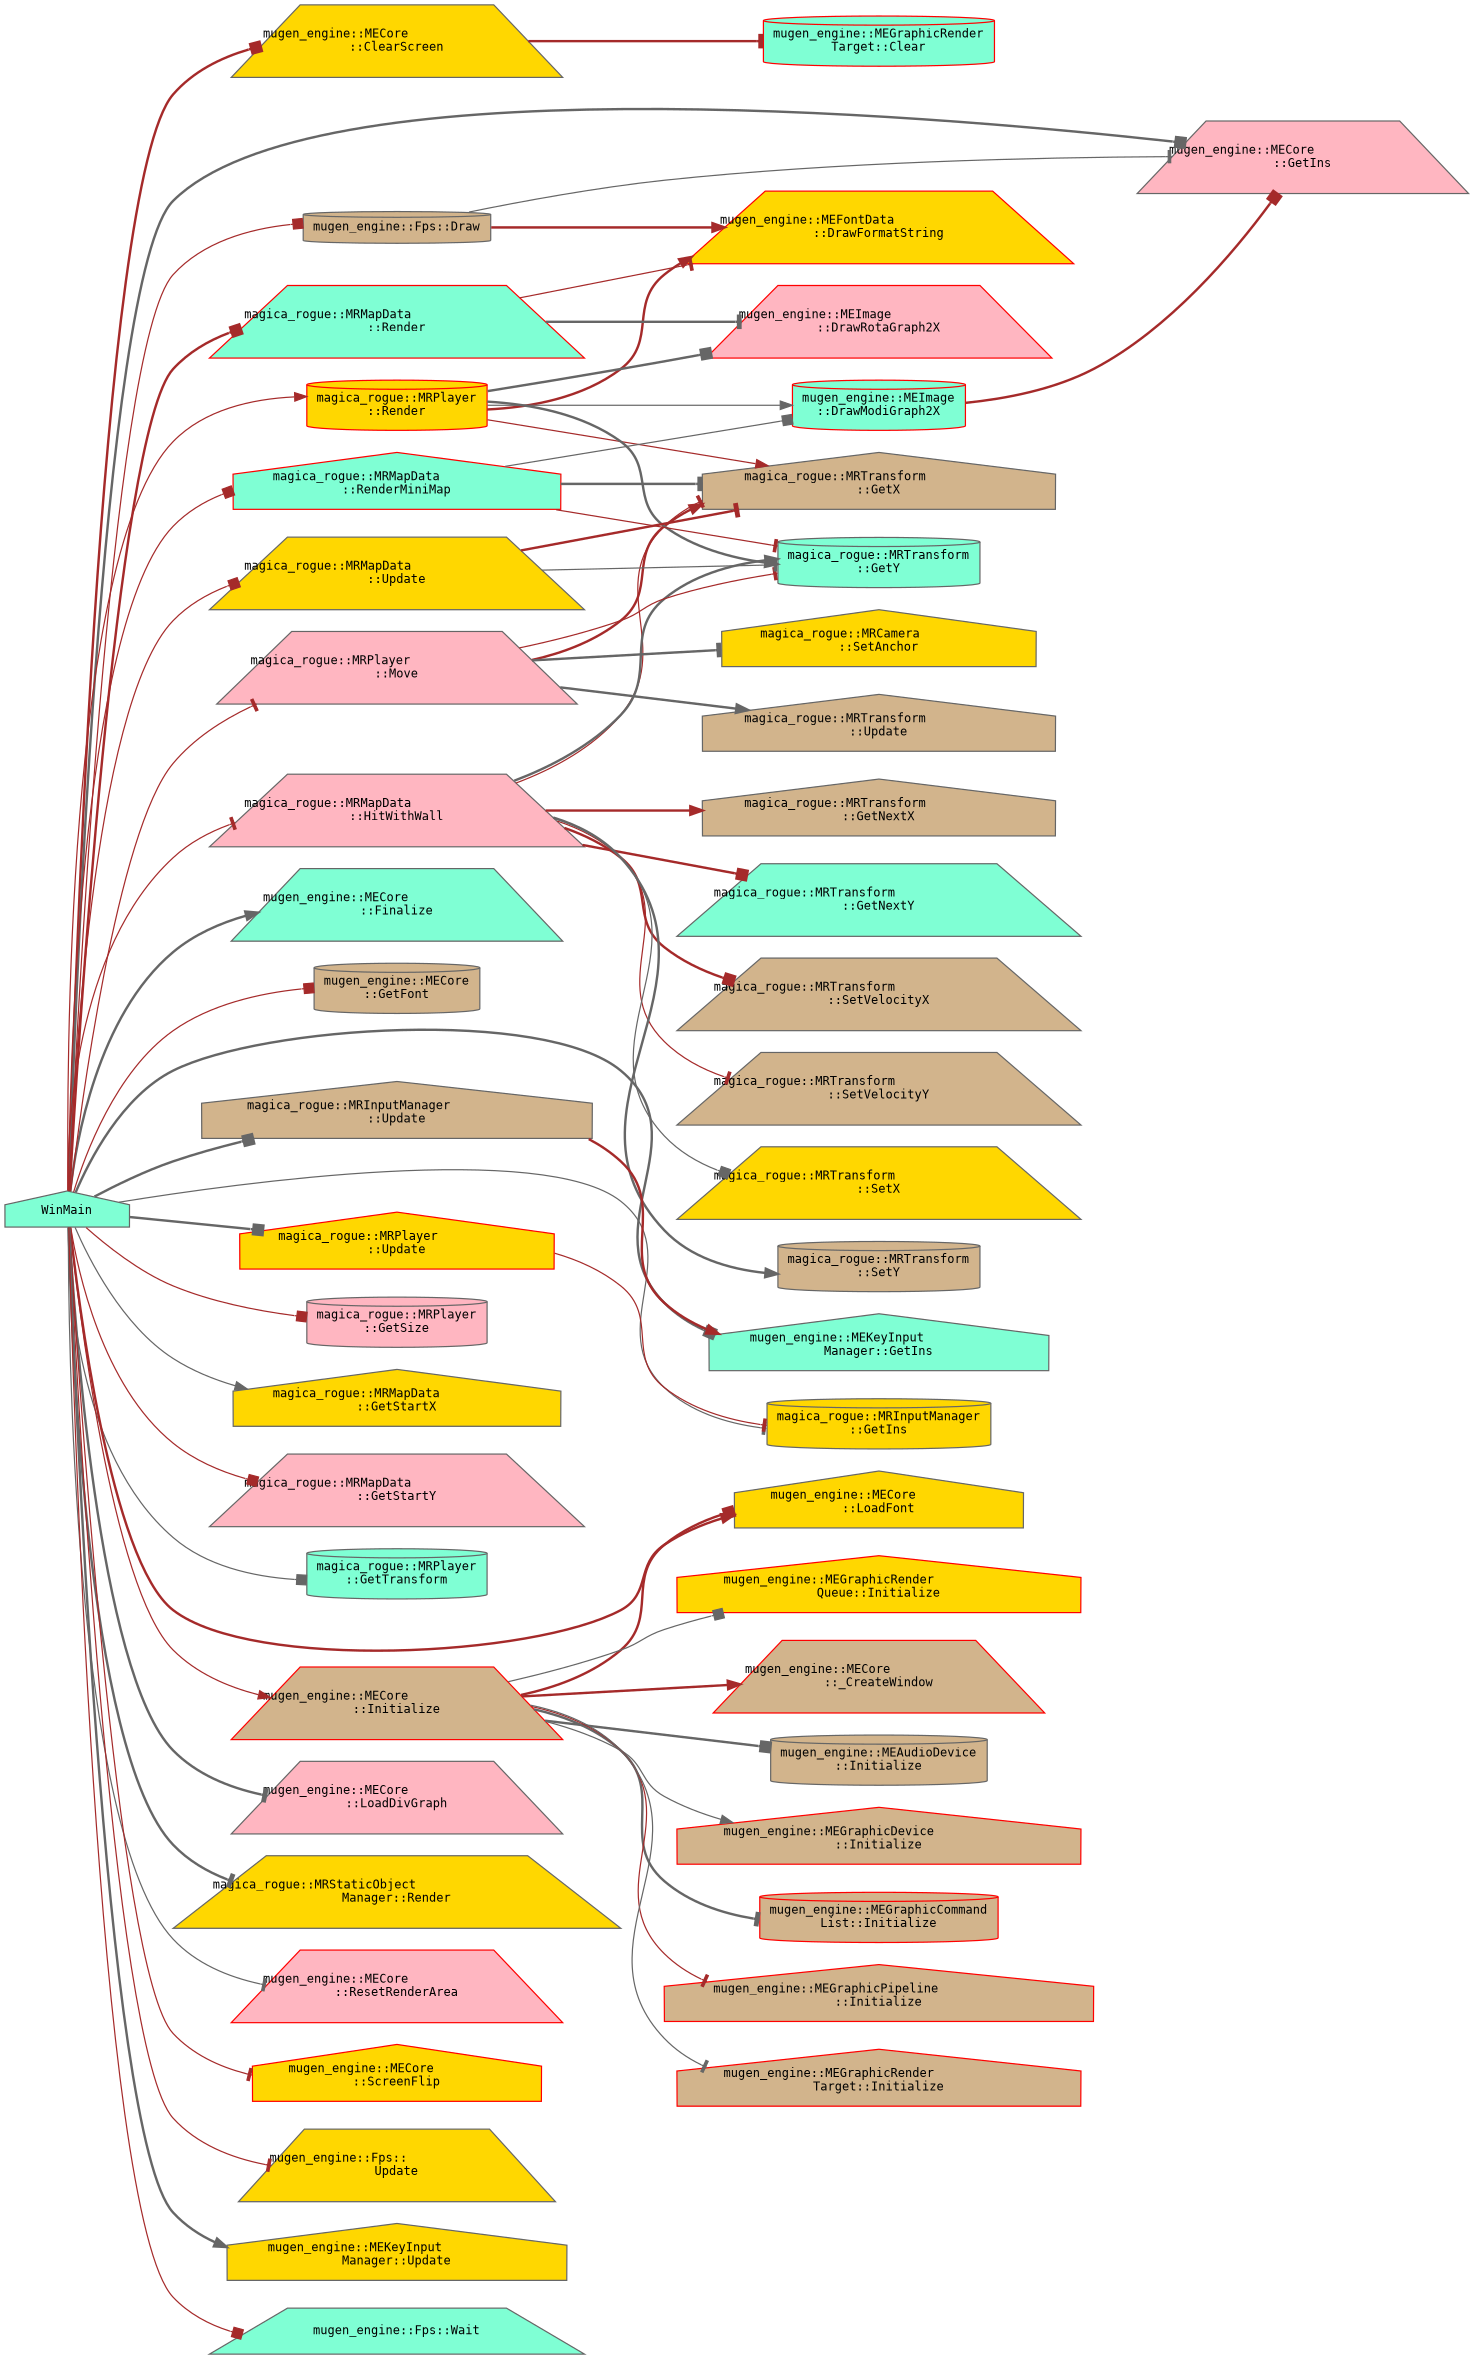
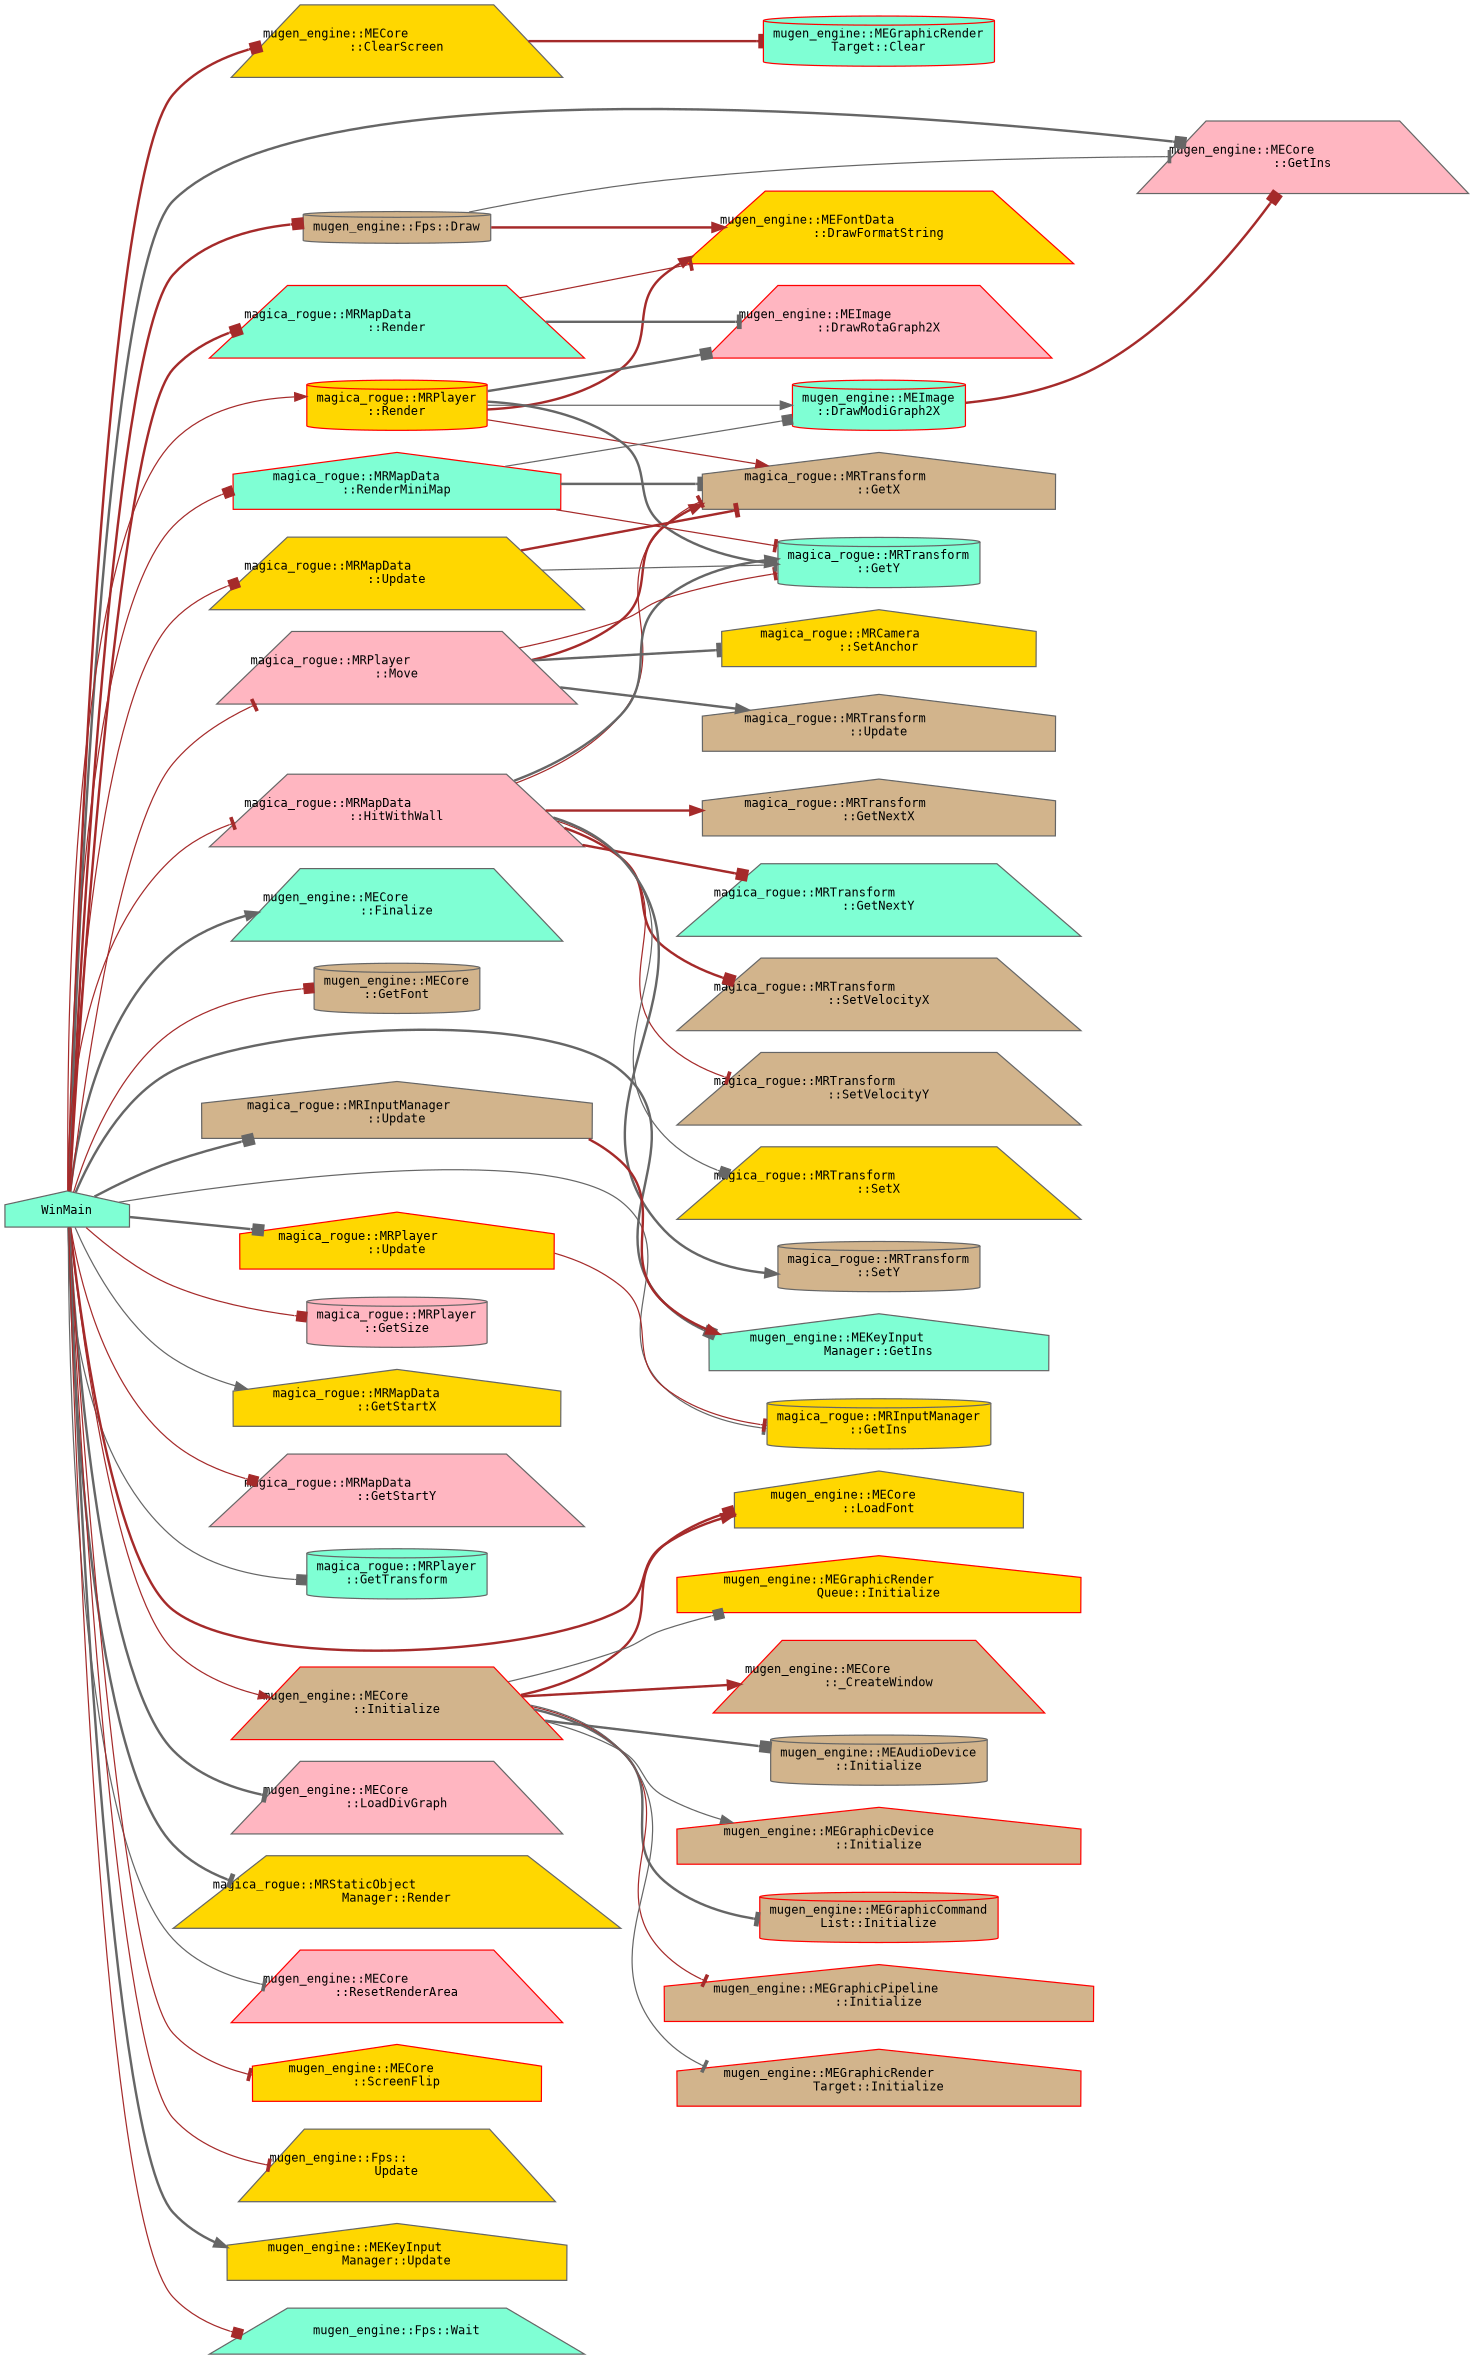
edge "WinMain" -> "mugen_engine::Fps::Draw": style solid -> bold
